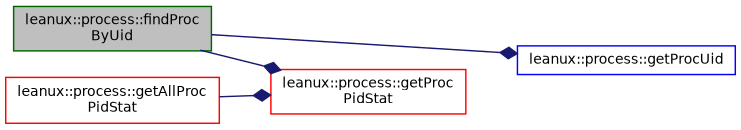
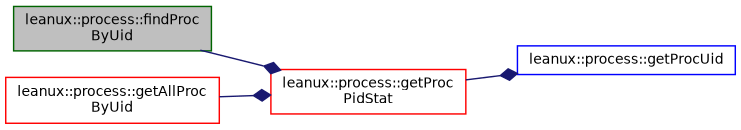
edge "leanux::process::findProc ByUid" -> "leanux::process::getProcUid": now "leanux::process::getProc PidStat" -> "leanux::process::getProcUid"
node "leanux::process::getAllProc PidStat": label "leanux::process::getAllProc PidStat" -> "leanux::process::getAllProc ByUid"
